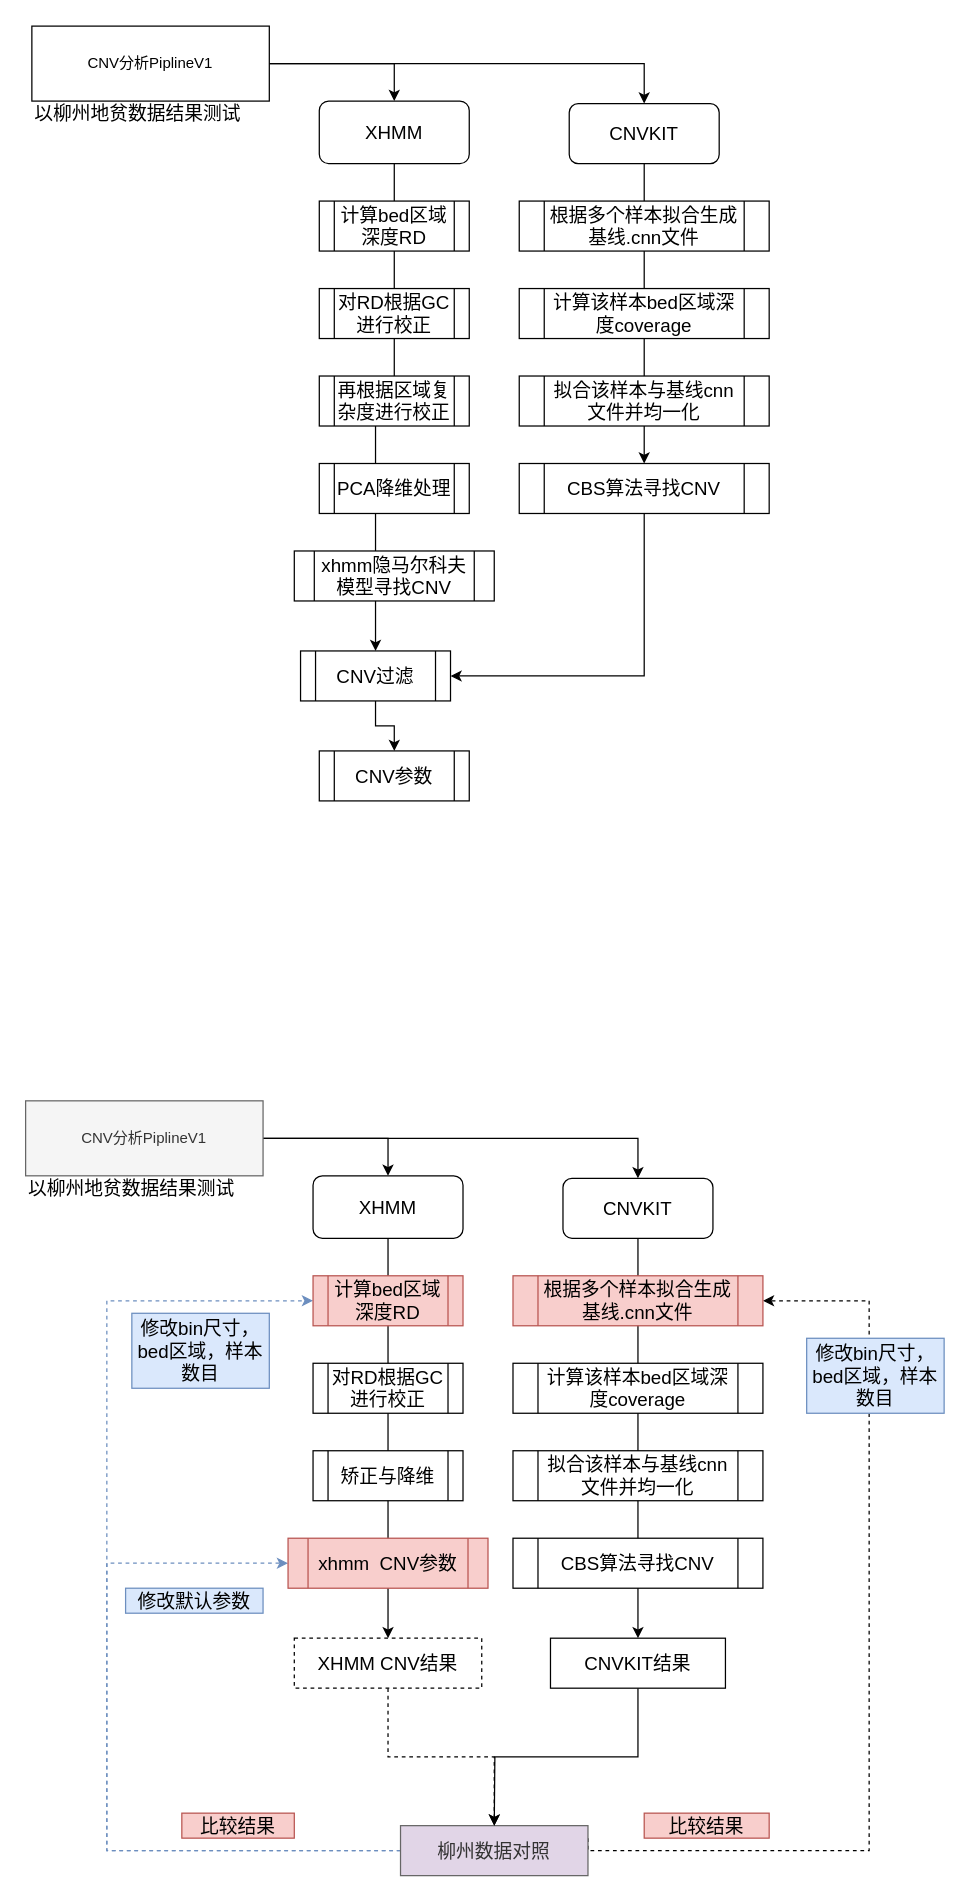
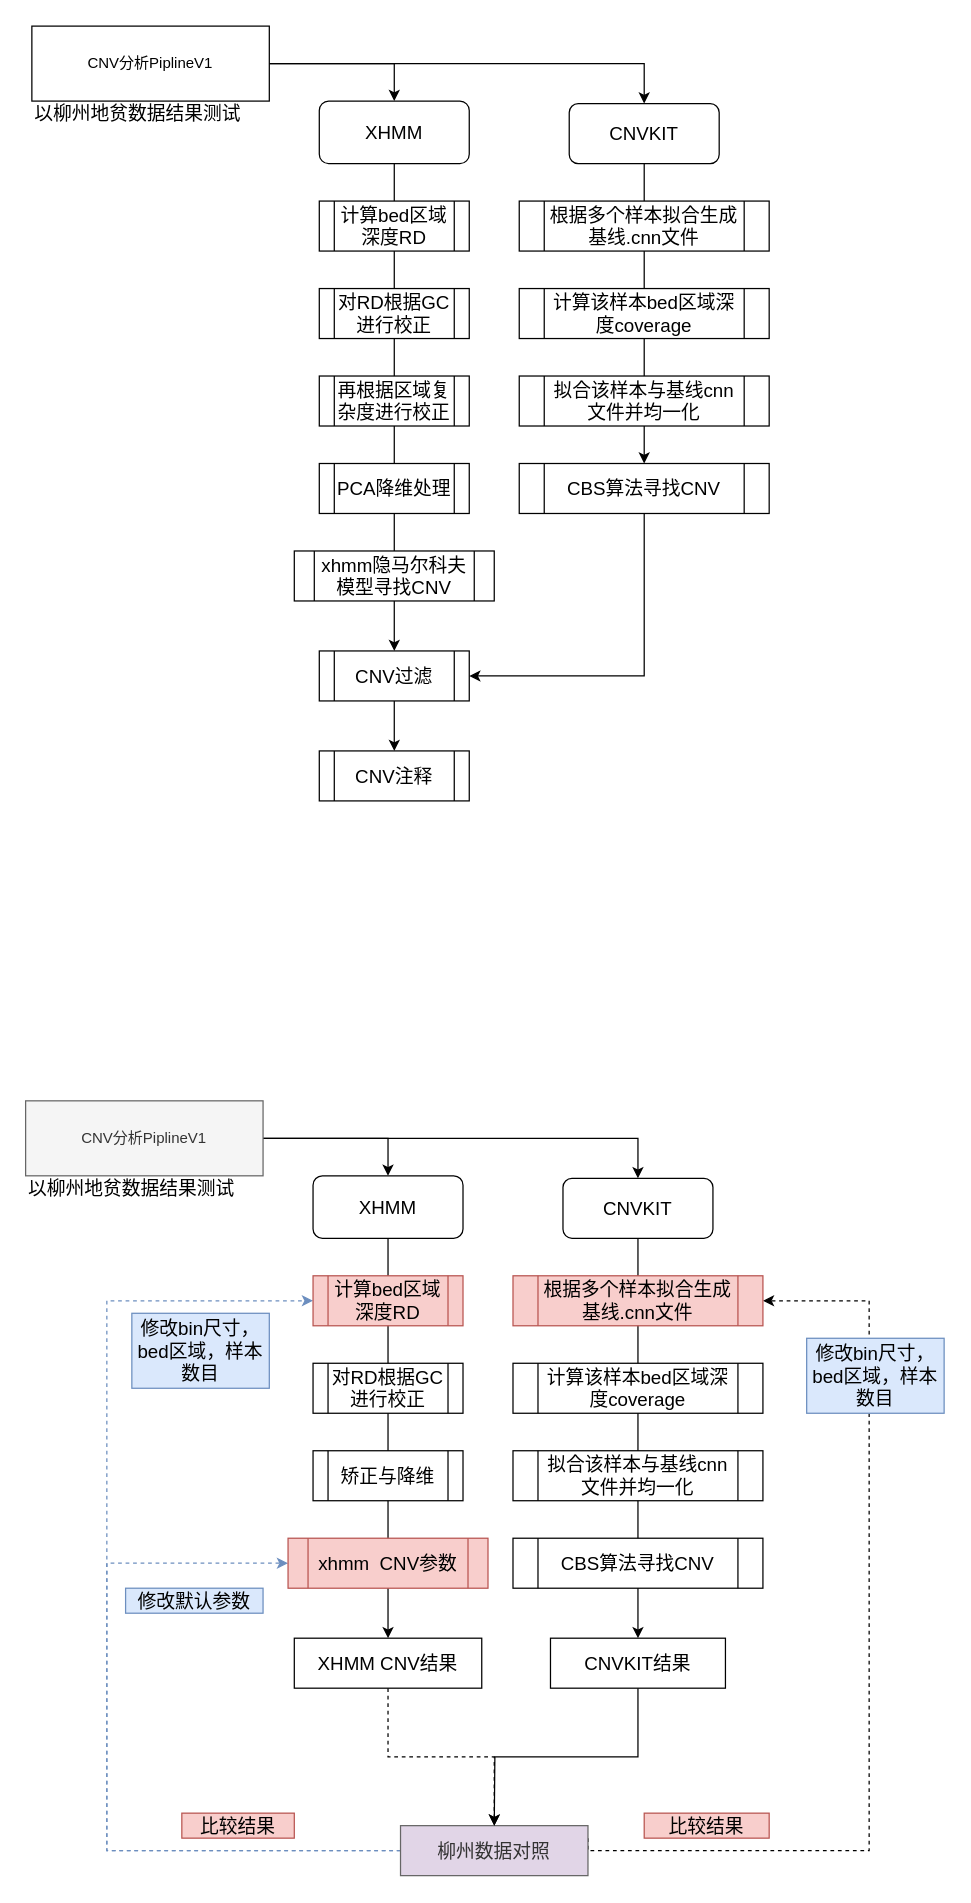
node "CNV过滤": moved (376, 676) -> (394, 676)
node "CNV参数": label "CNV参数" -> "CNV注释"
node "XHMM CNV结果": style dashed -> solid
